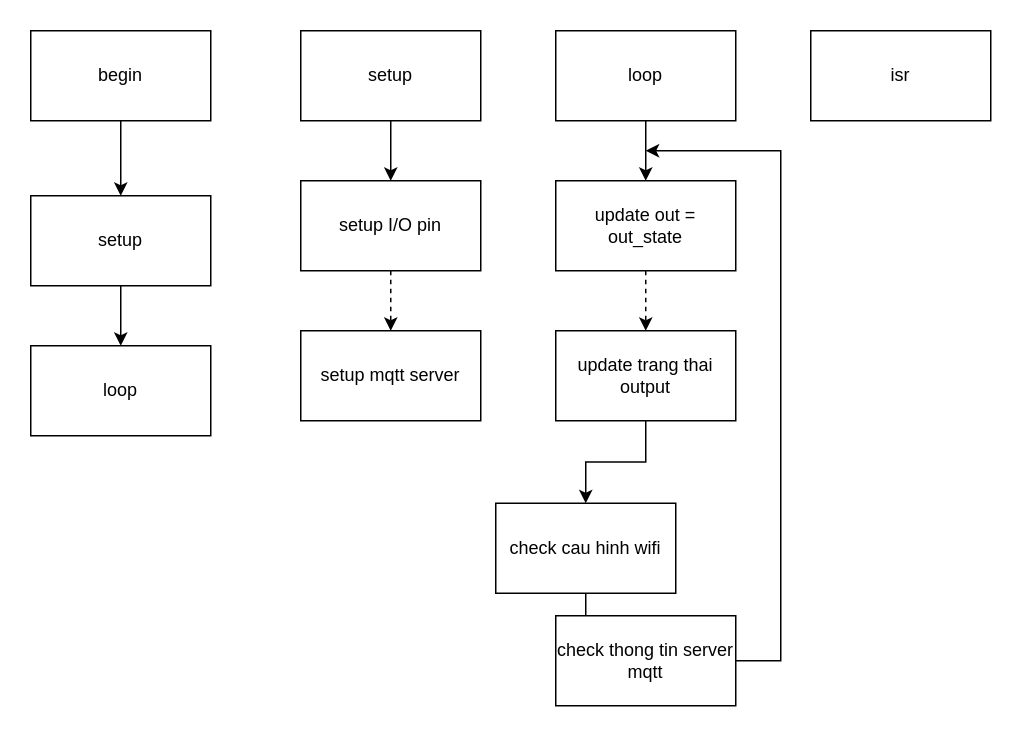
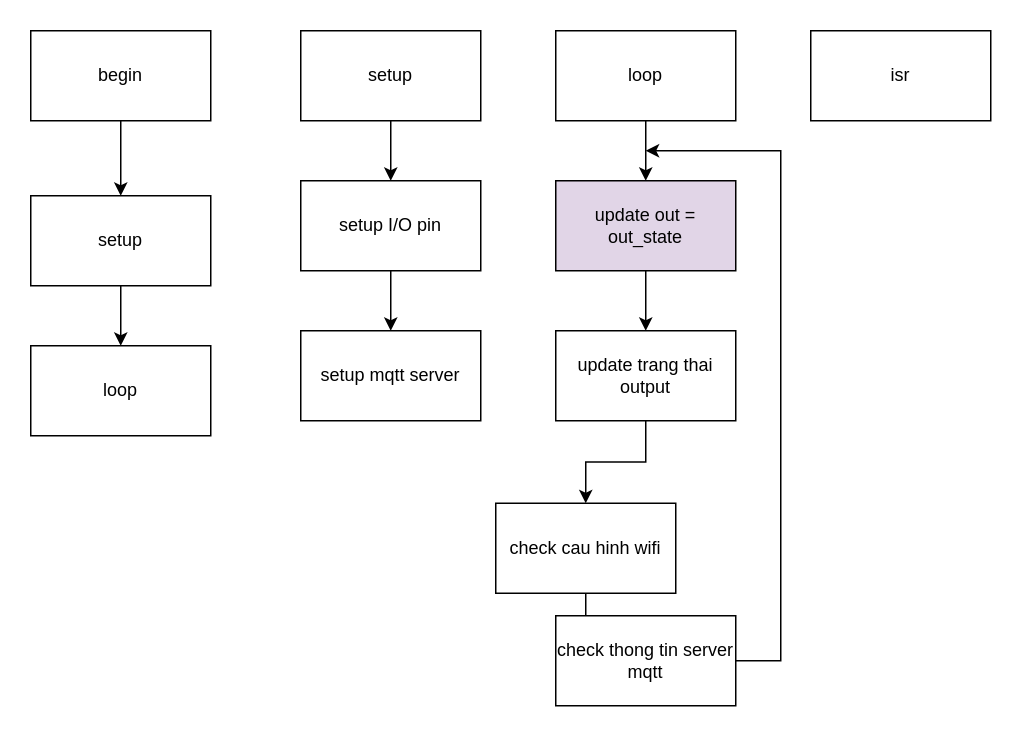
node "update out = out_state": fillcolor #ffffff -> #e1d5e7
edge "setup I/O pin" -> "setup mqtt server": style dashed -> solid
edge "update out = out_state" -> "update trang thai output": style dashed -> solid
